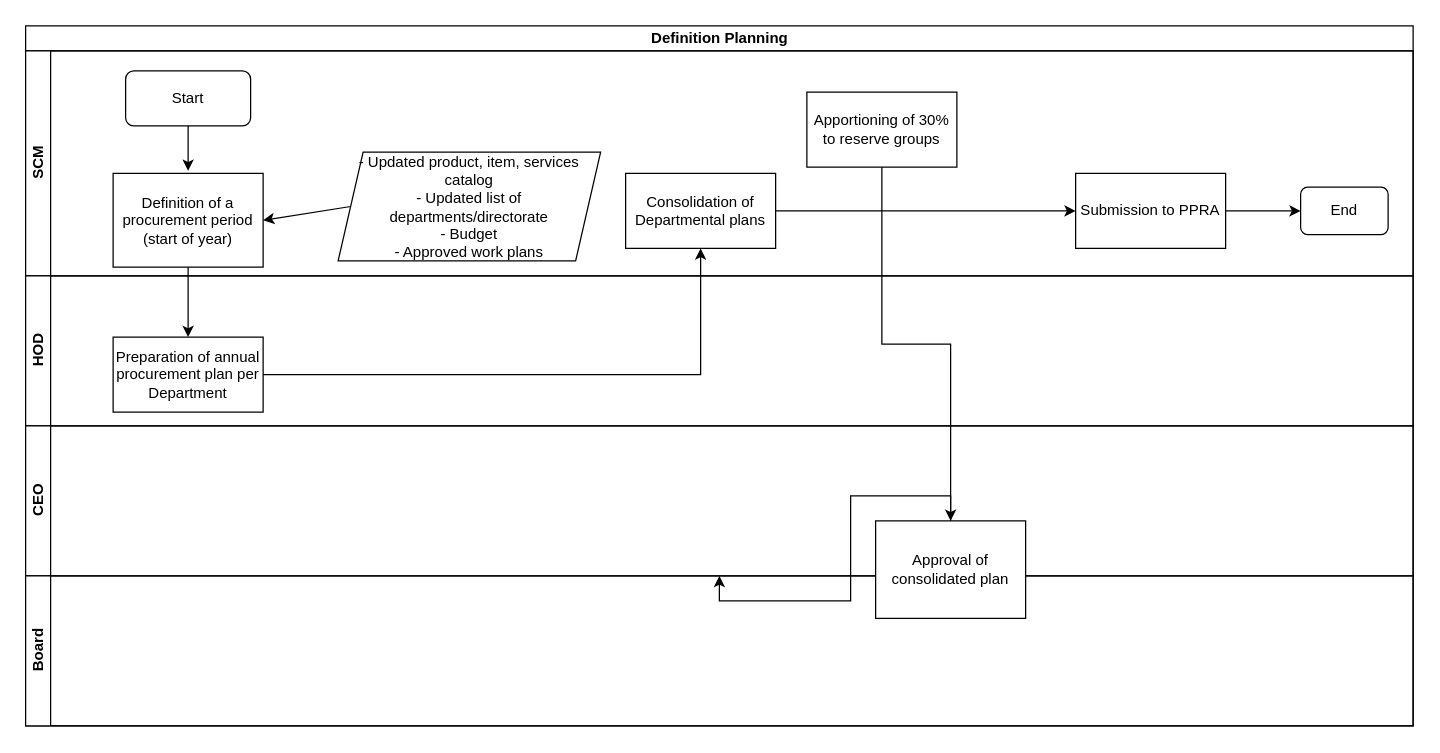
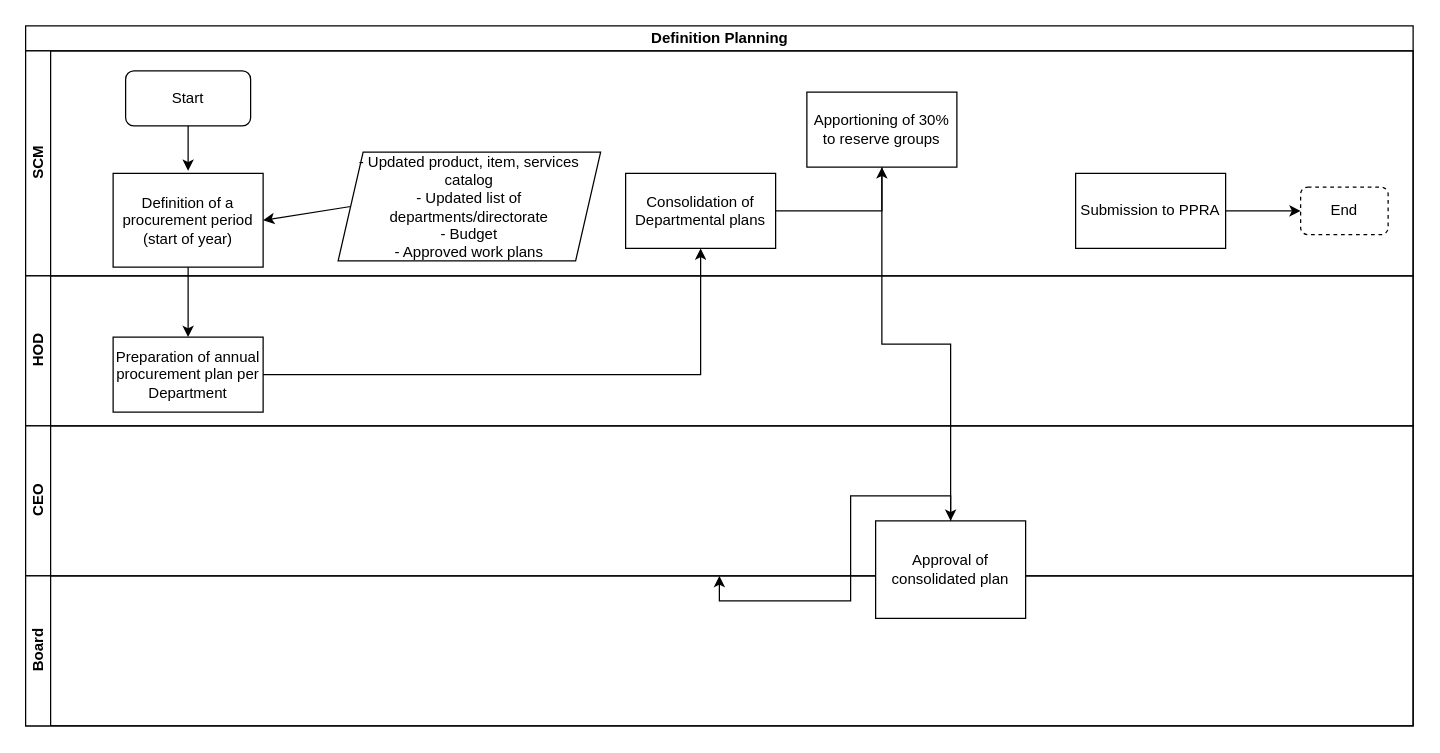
edge "Consolidation of Departmental plans" -> "Submission to PPRA": now "Consolidation of Departmental plans" -> "Apportioning of 30% to reserve groups"
node "End": style solid -> dashed
